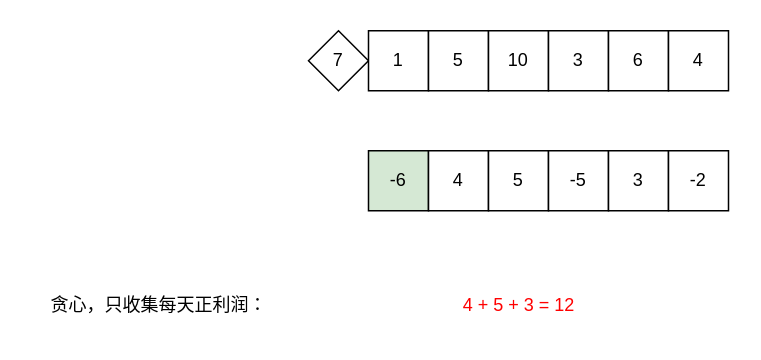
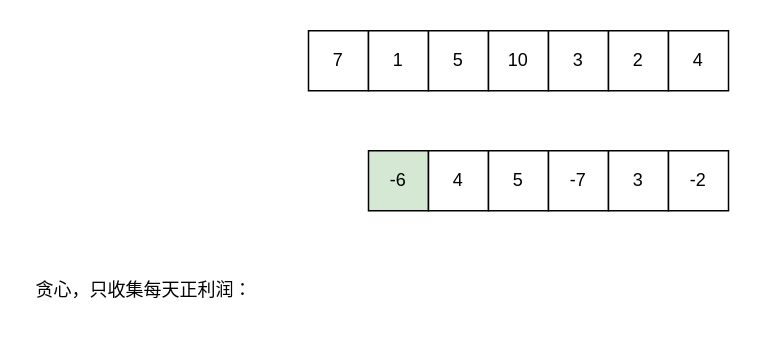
node "7": shape diamond -> rectangle
node "6": label "6" -> "2"
node "-5": label "-5" -> "-7"
node "贪心，只收集每天正利润：": moved (158, 305) -> (143, 290)
node "4 + 5 + 3 = 12": removed
